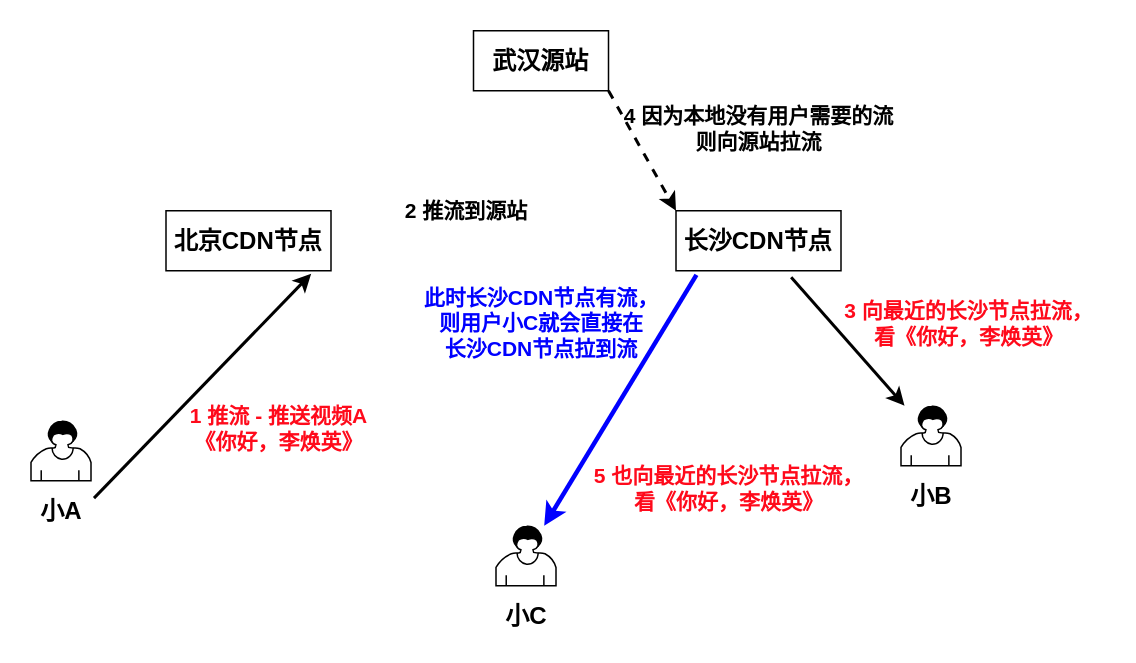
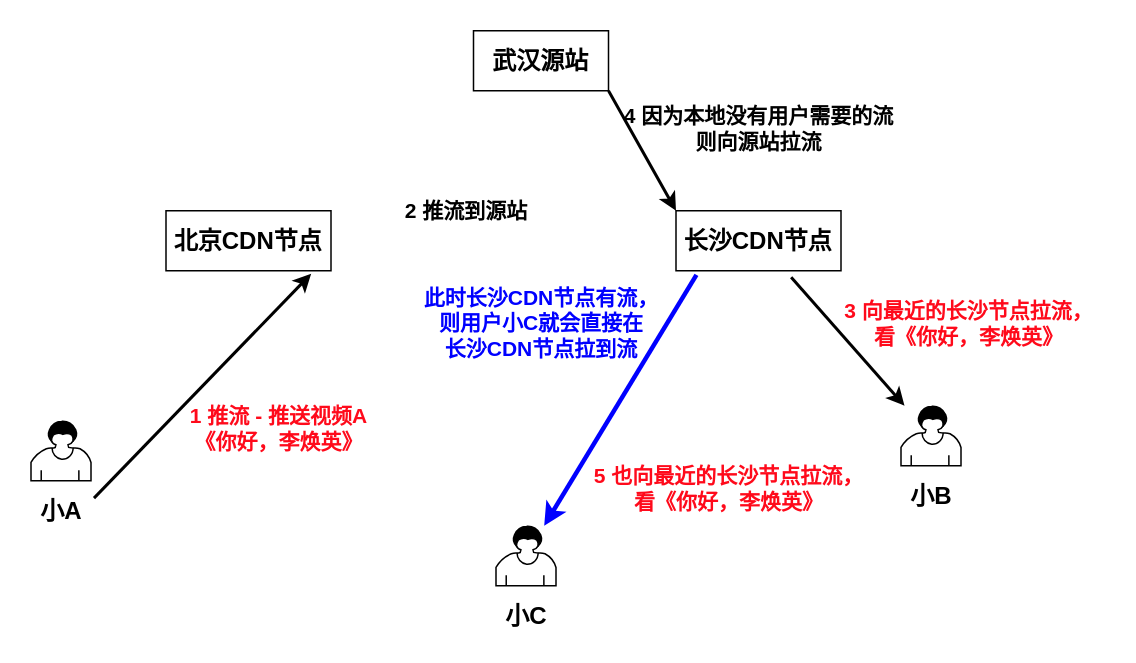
edge "武汉源站" -> "长沙CDN节点": style dashed -> solid
